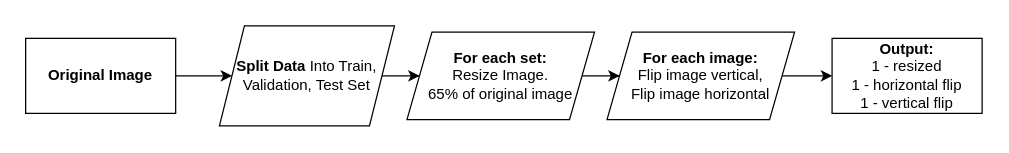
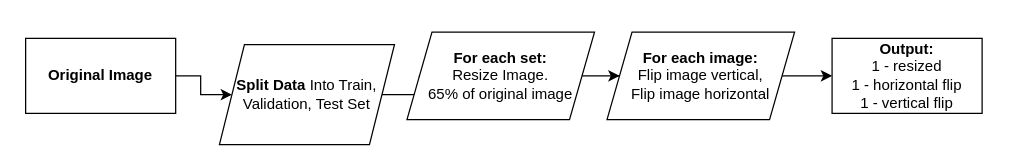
node "Split Data Into Train, Validation, Test Set": moved (307, 76) -> (307, 94)
